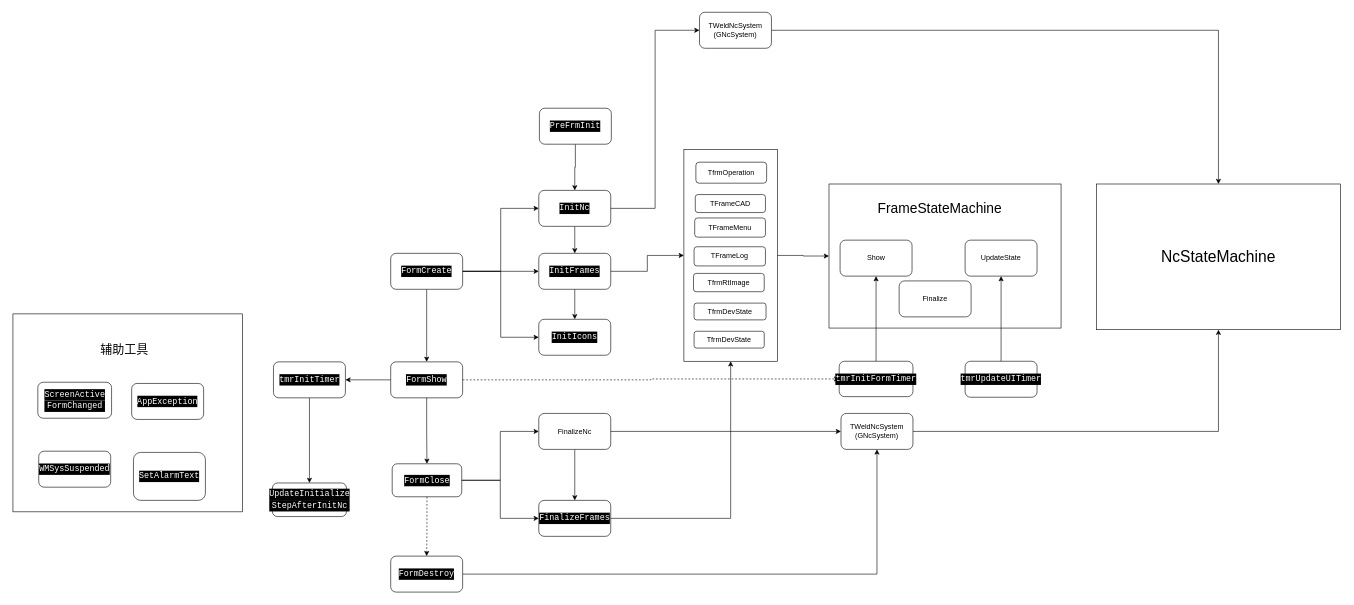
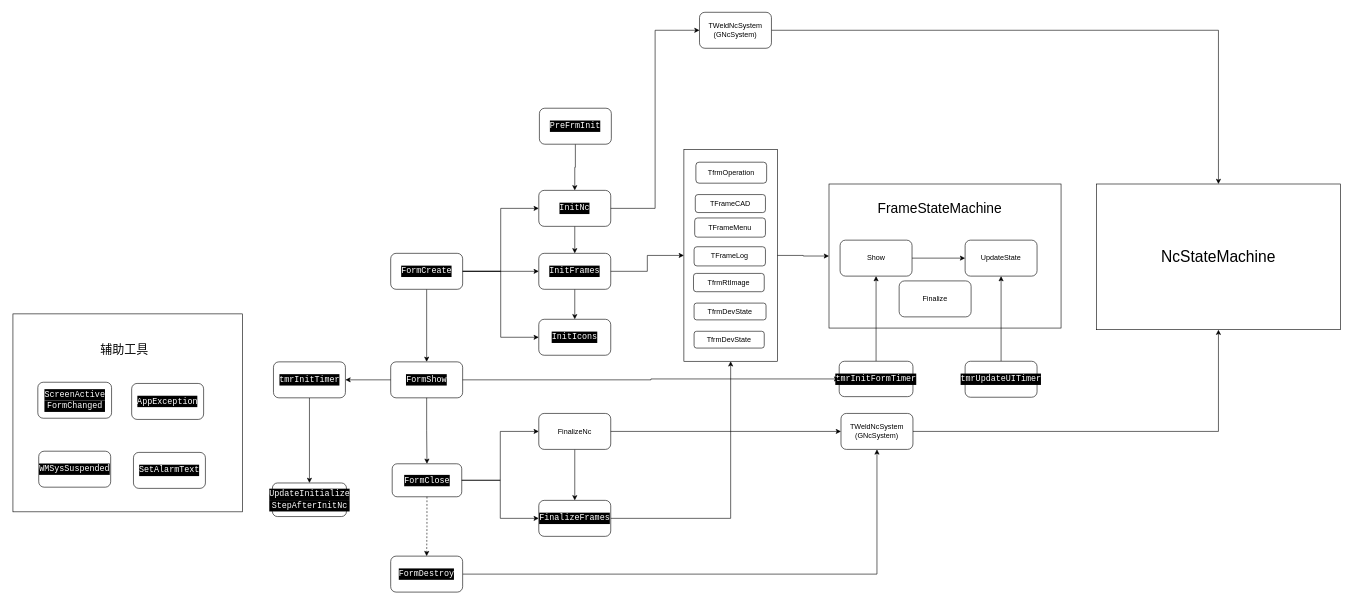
edge "Show" -> "UpdateState": added
edge "FormShow" -> "tmrInitFormTimer": style dashed -> solid
node "SetAlarmText": size 72x48 -> 72x36
